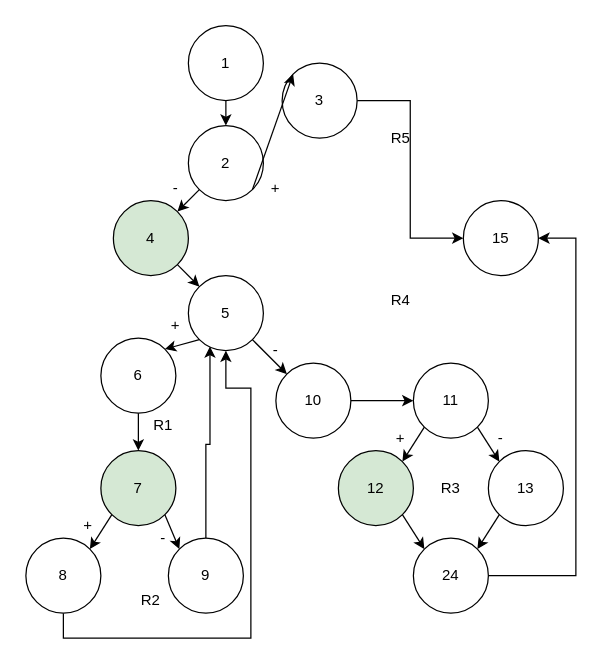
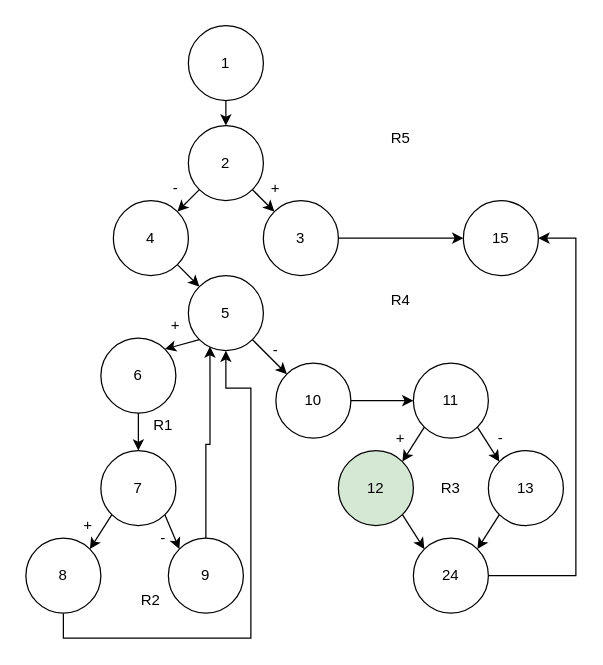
node "3": moved (319, 101) -> (301, 238)
node "4": fillcolor #d5e8d4 -> #ffffff
node "7": fillcolor #d5e8d4 -> #ffffff
